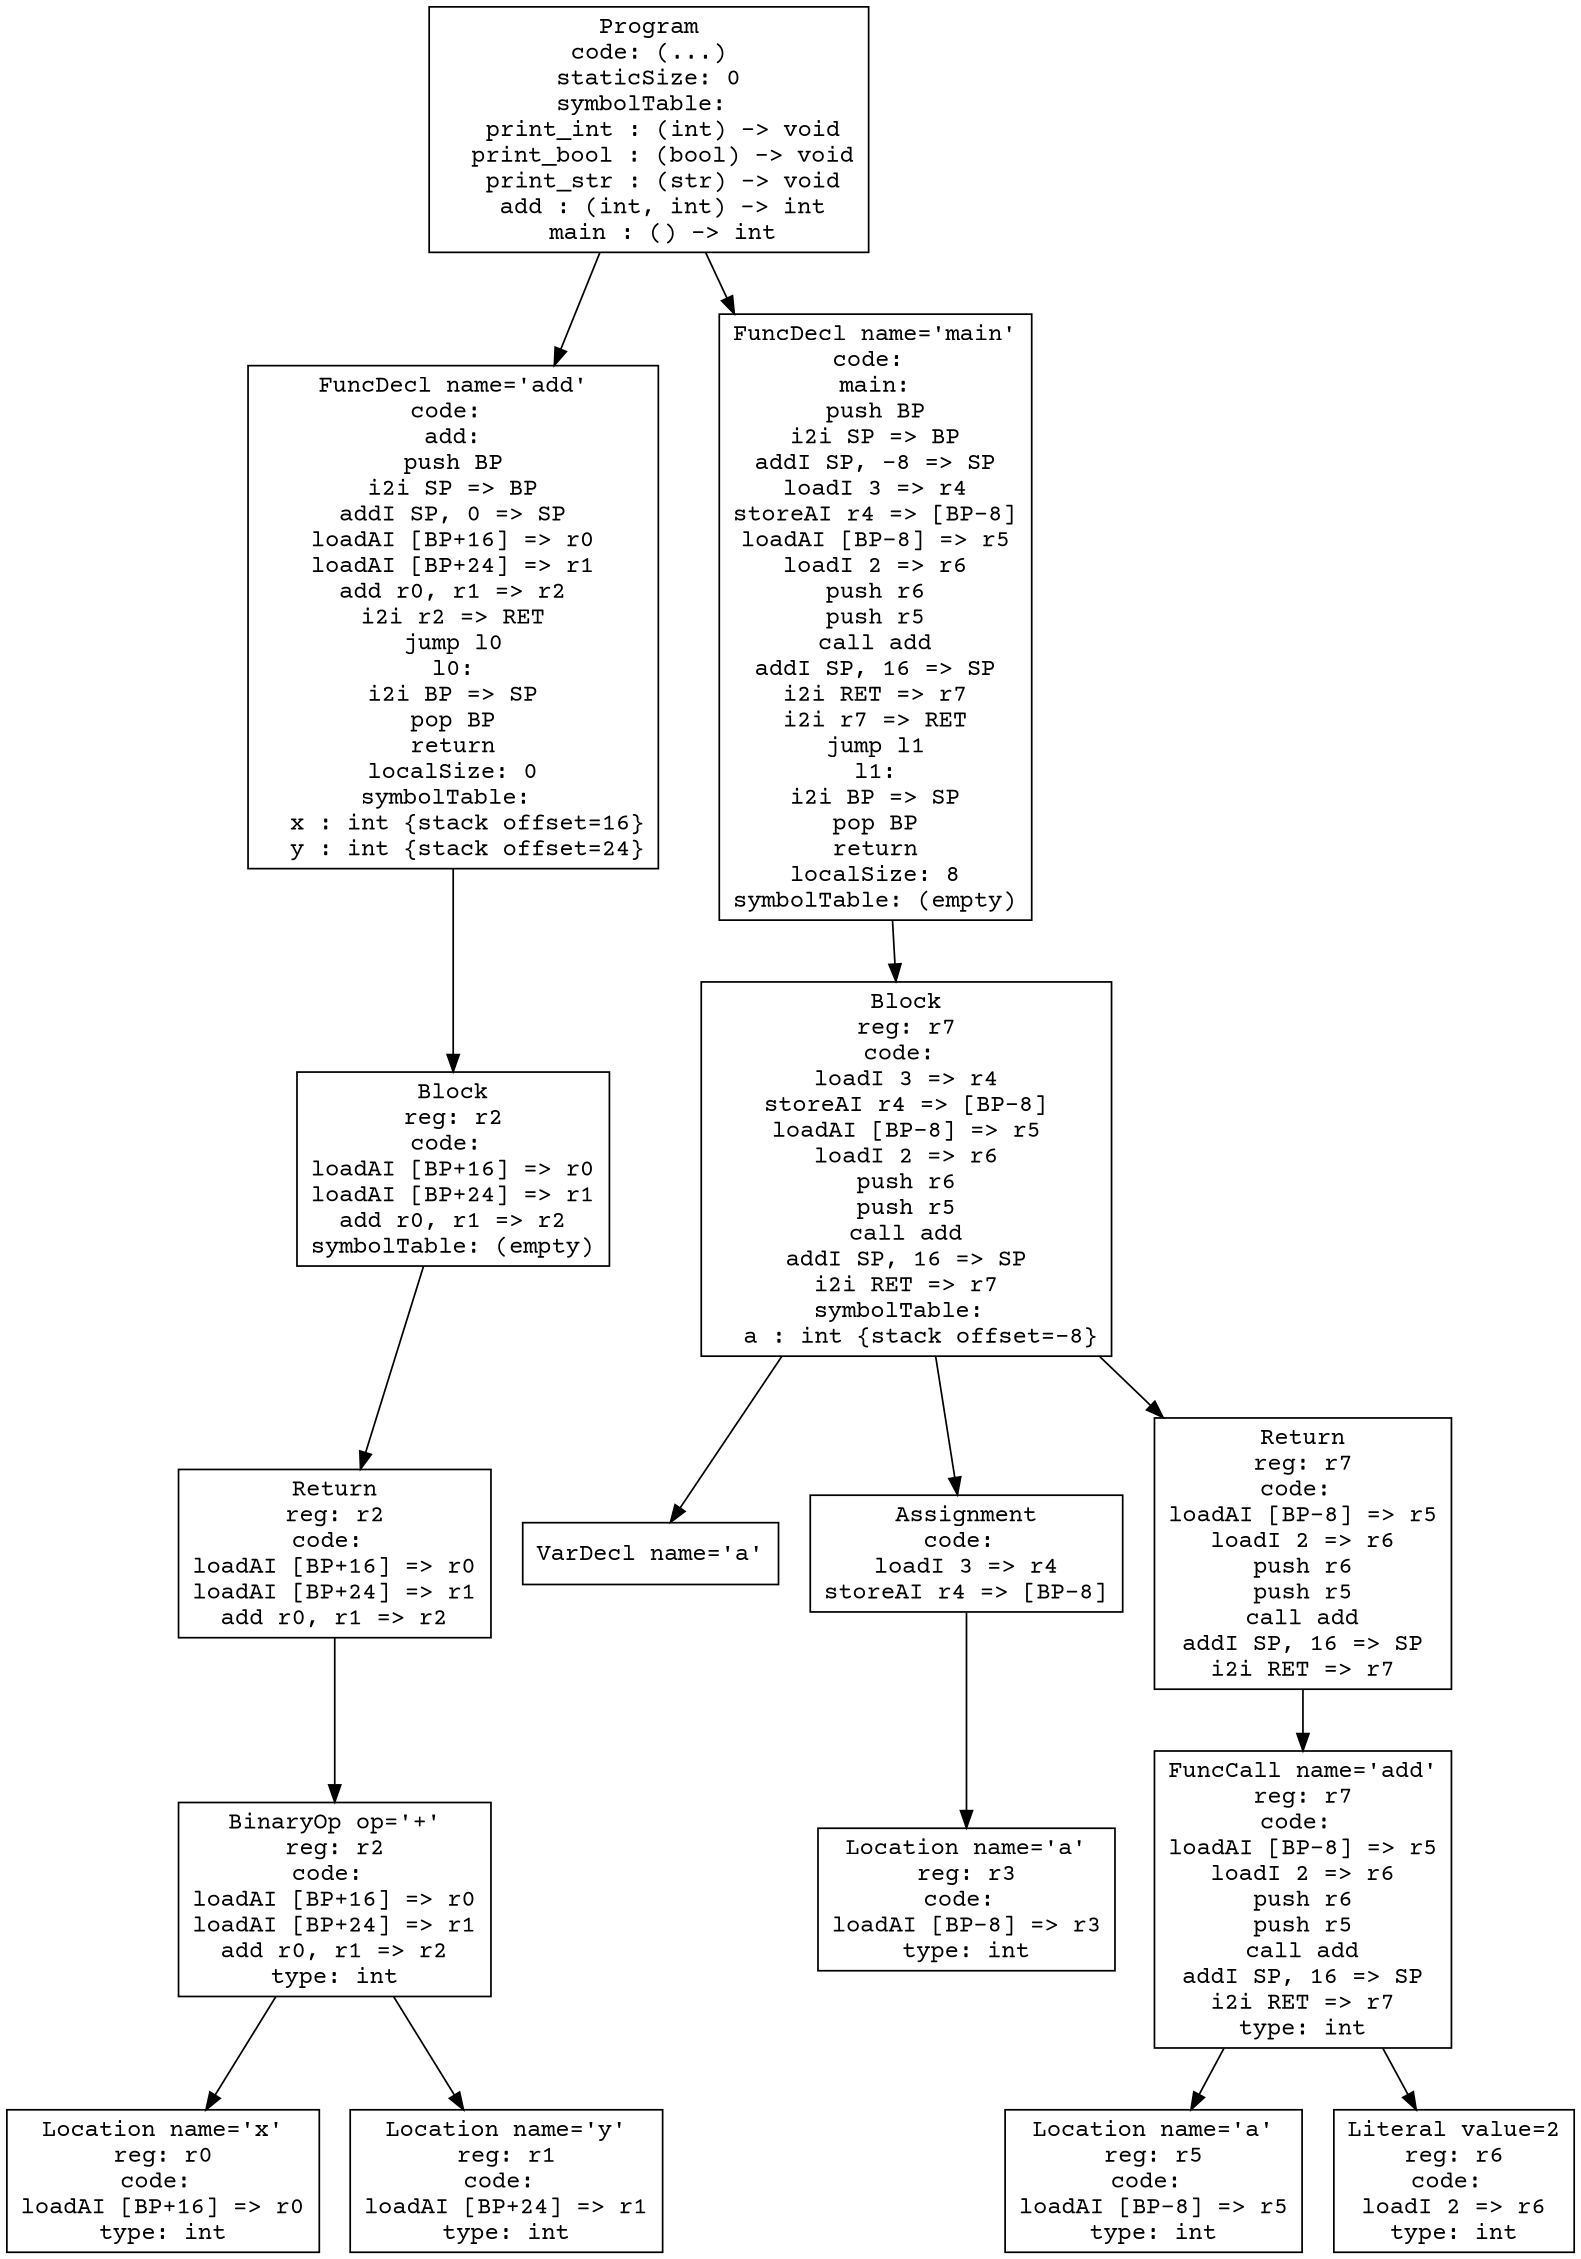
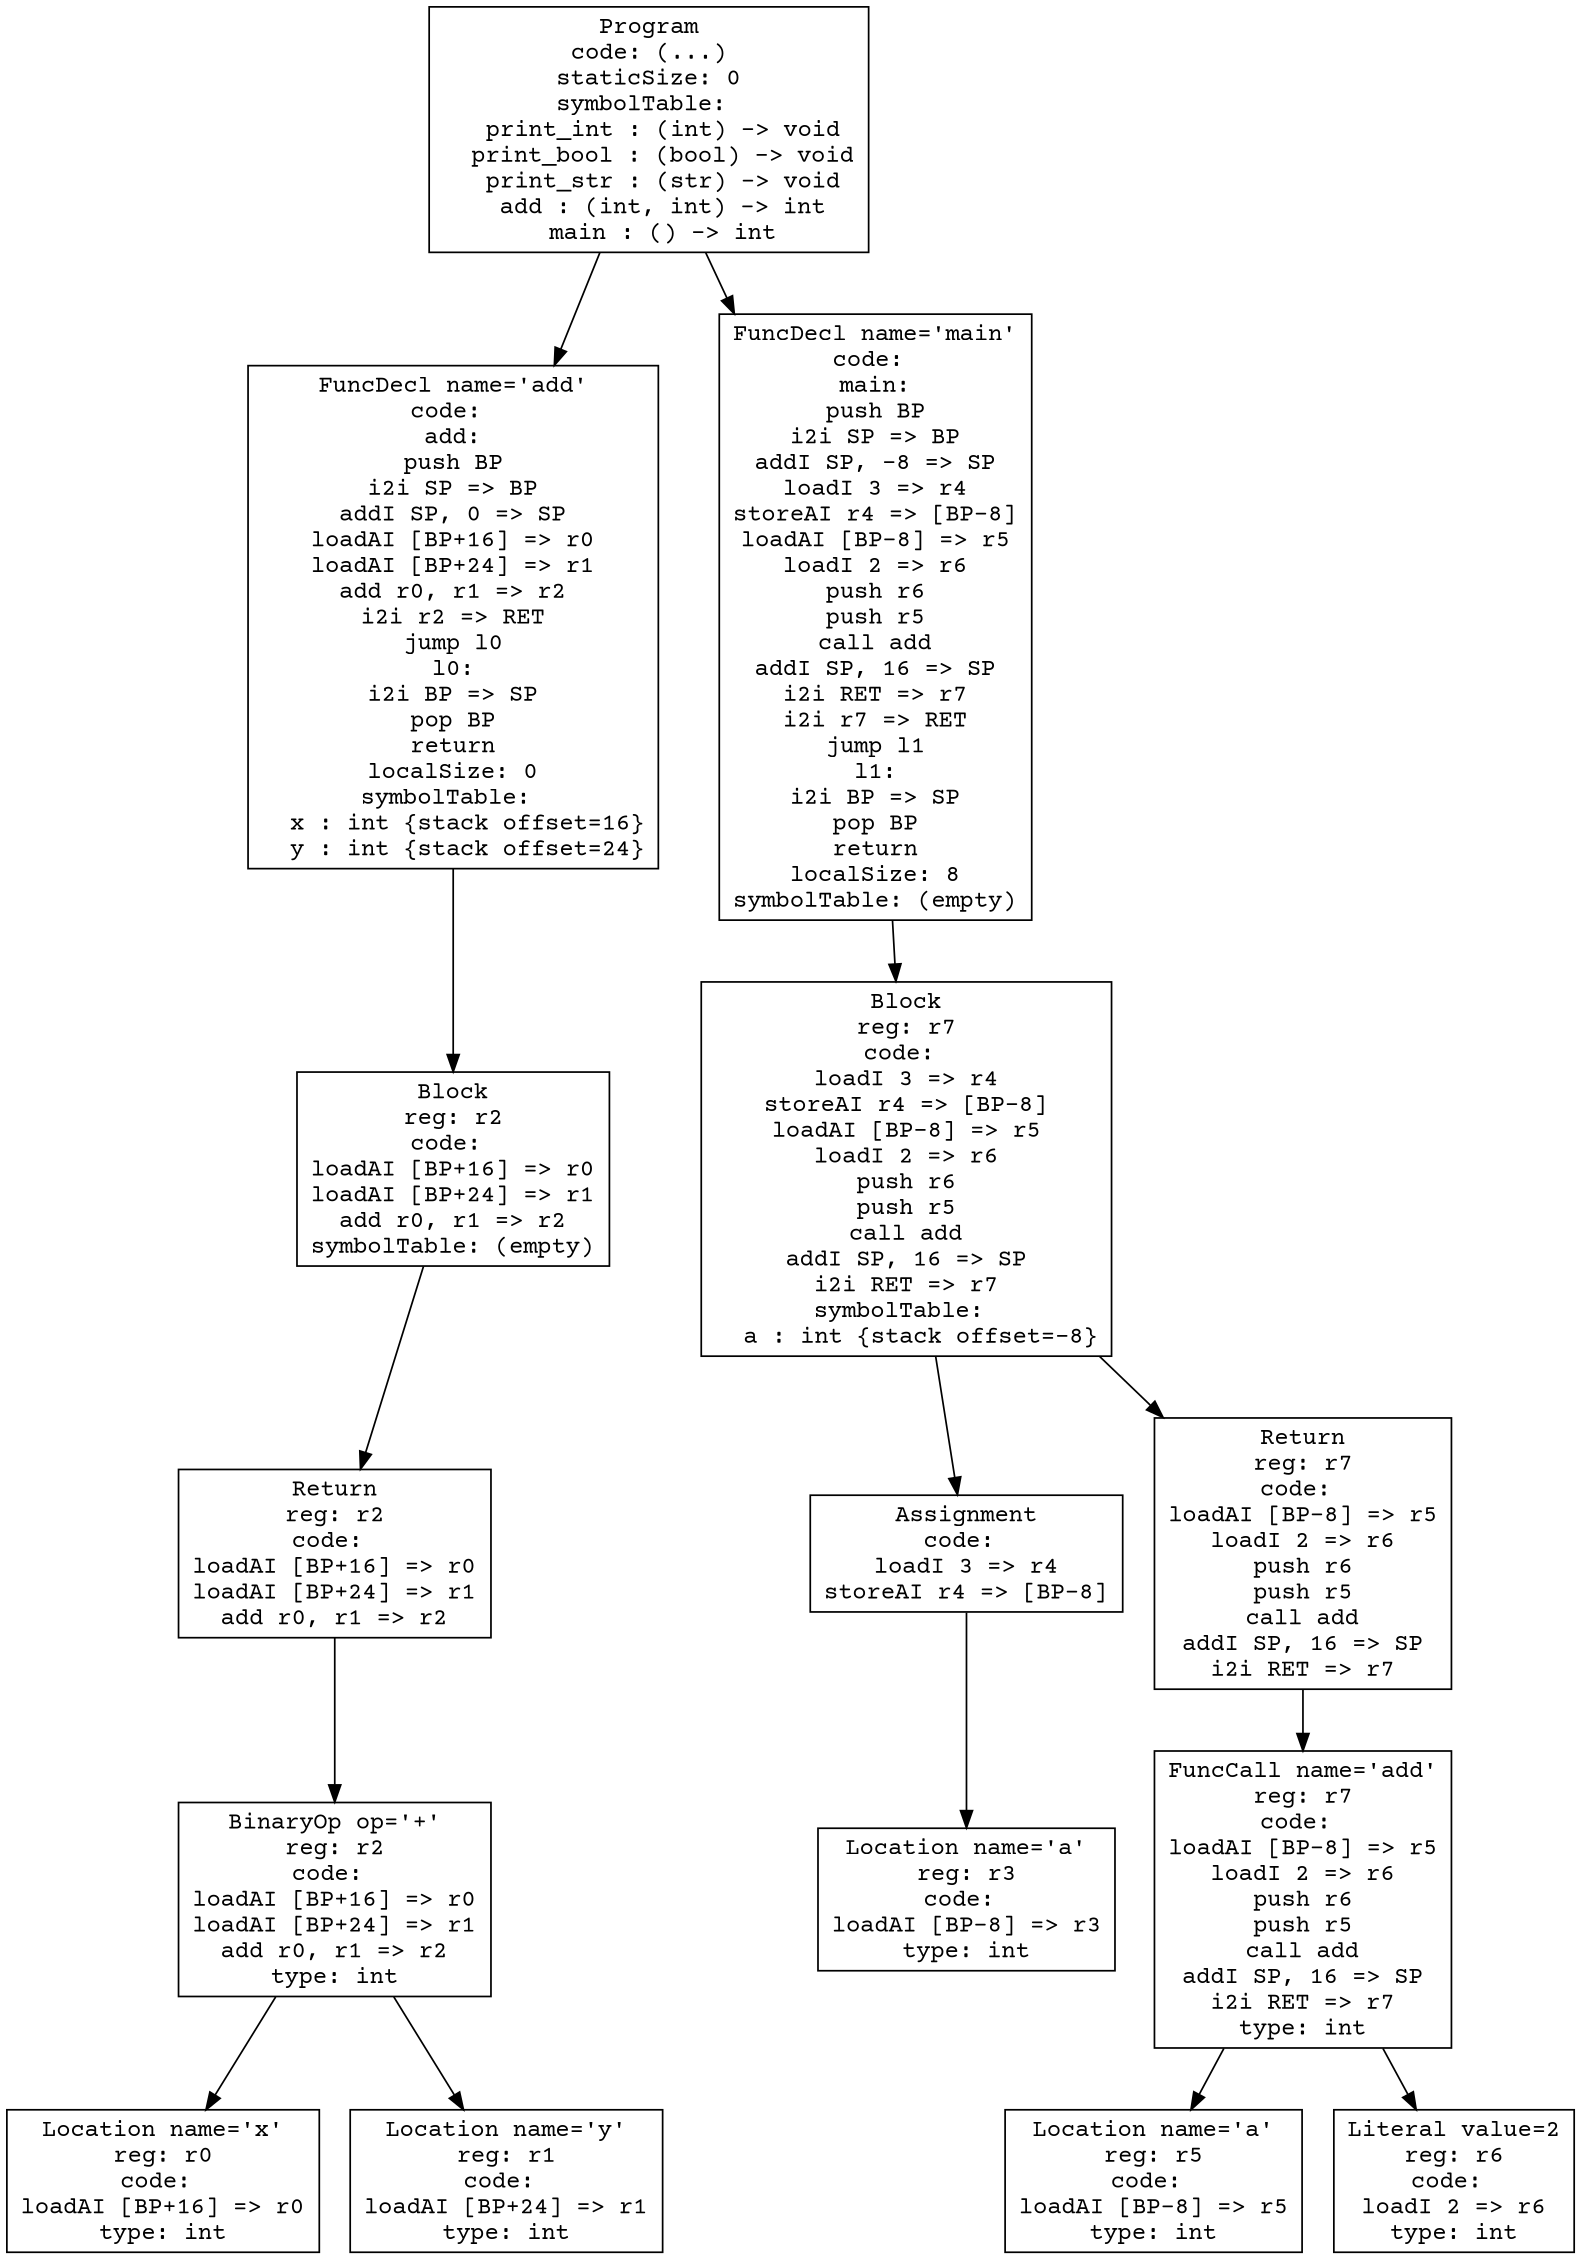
node "VarDecl name='a'": removed
